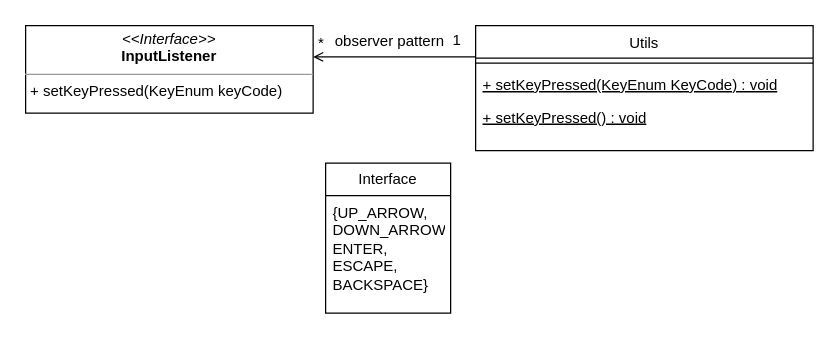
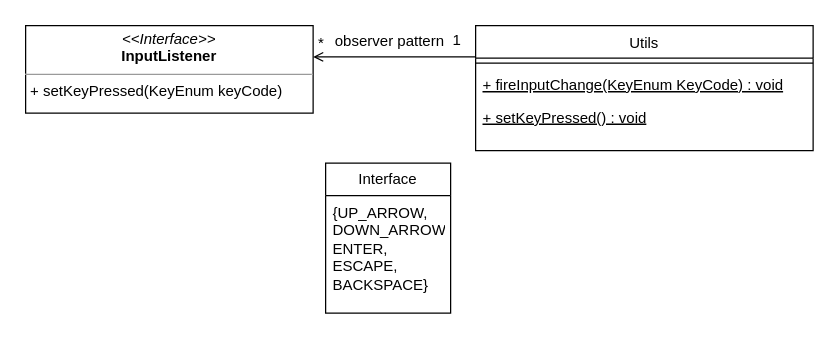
node "+ setKeyPressed(KeyEnum KeyCode) : void": label "+ setKeyPressed(KeyEnum KeyCode) : void" -> "+ fireInputChange(KeyEnum KeyCode) : void"
